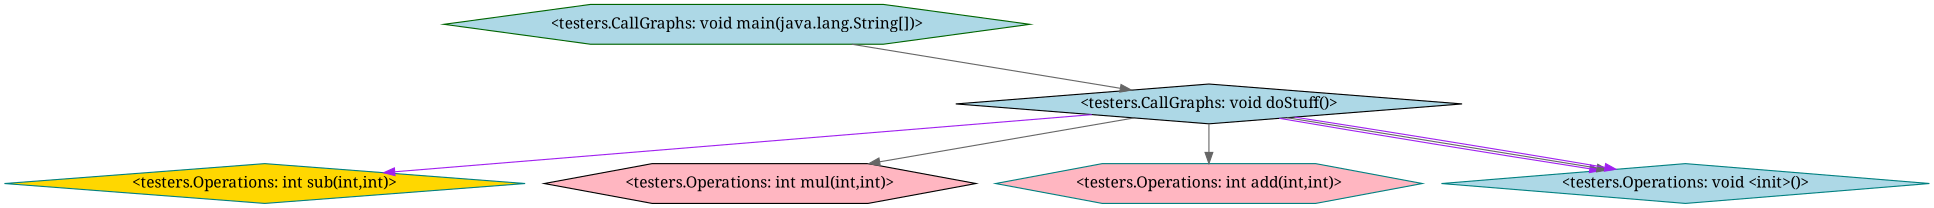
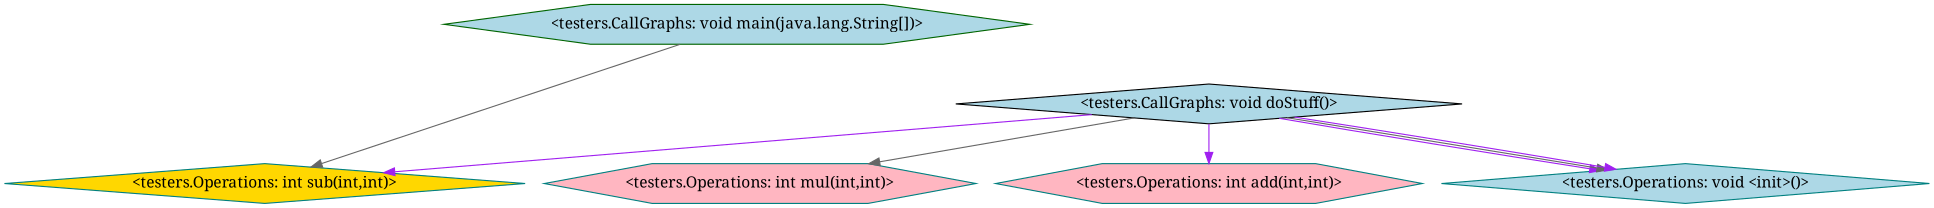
edge "<testers.CallGraphs: void main(java.lang.String[])>" -> "<testers.CallGraphs: void doStuff()>": now "<testers.CallGraphs: void main(java.lang.String[])>" -> "<testers.Operations: int sub(int,int)>"
edge "<testers.CallGraphs: void doStuff()>" -> "<testers.Operations: int add(int,int)>": color gray40 -> purple
node "<testers.Operations: int mul(int,int)>": color black -> teal
